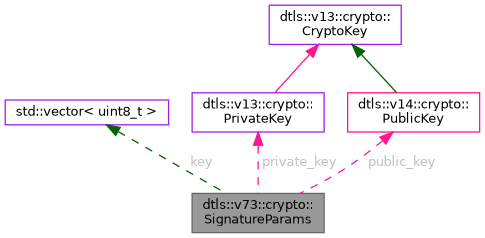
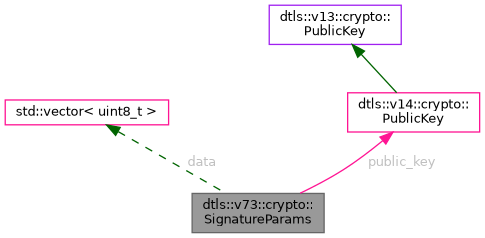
node "dtls::v13::crypto:: CryptoKey": label "dtls::v13::crypto:: CryptoKey" -> "dtls::v13::crypto:: PublicKey"
node "std::vector< uint8_t >": color purple -> deeppink
node "dtls::v13::crypto:: PrivateKey": removed
edge "dtls::v73::crypto:: SignatureParams" -> "std::vector< uint8_t >": label " key" -> " data"
edge "dtls::v73::crypto:: SignatureParams" -> "dtls::v14::crypto:: PublicKey": style dashed -> solid
